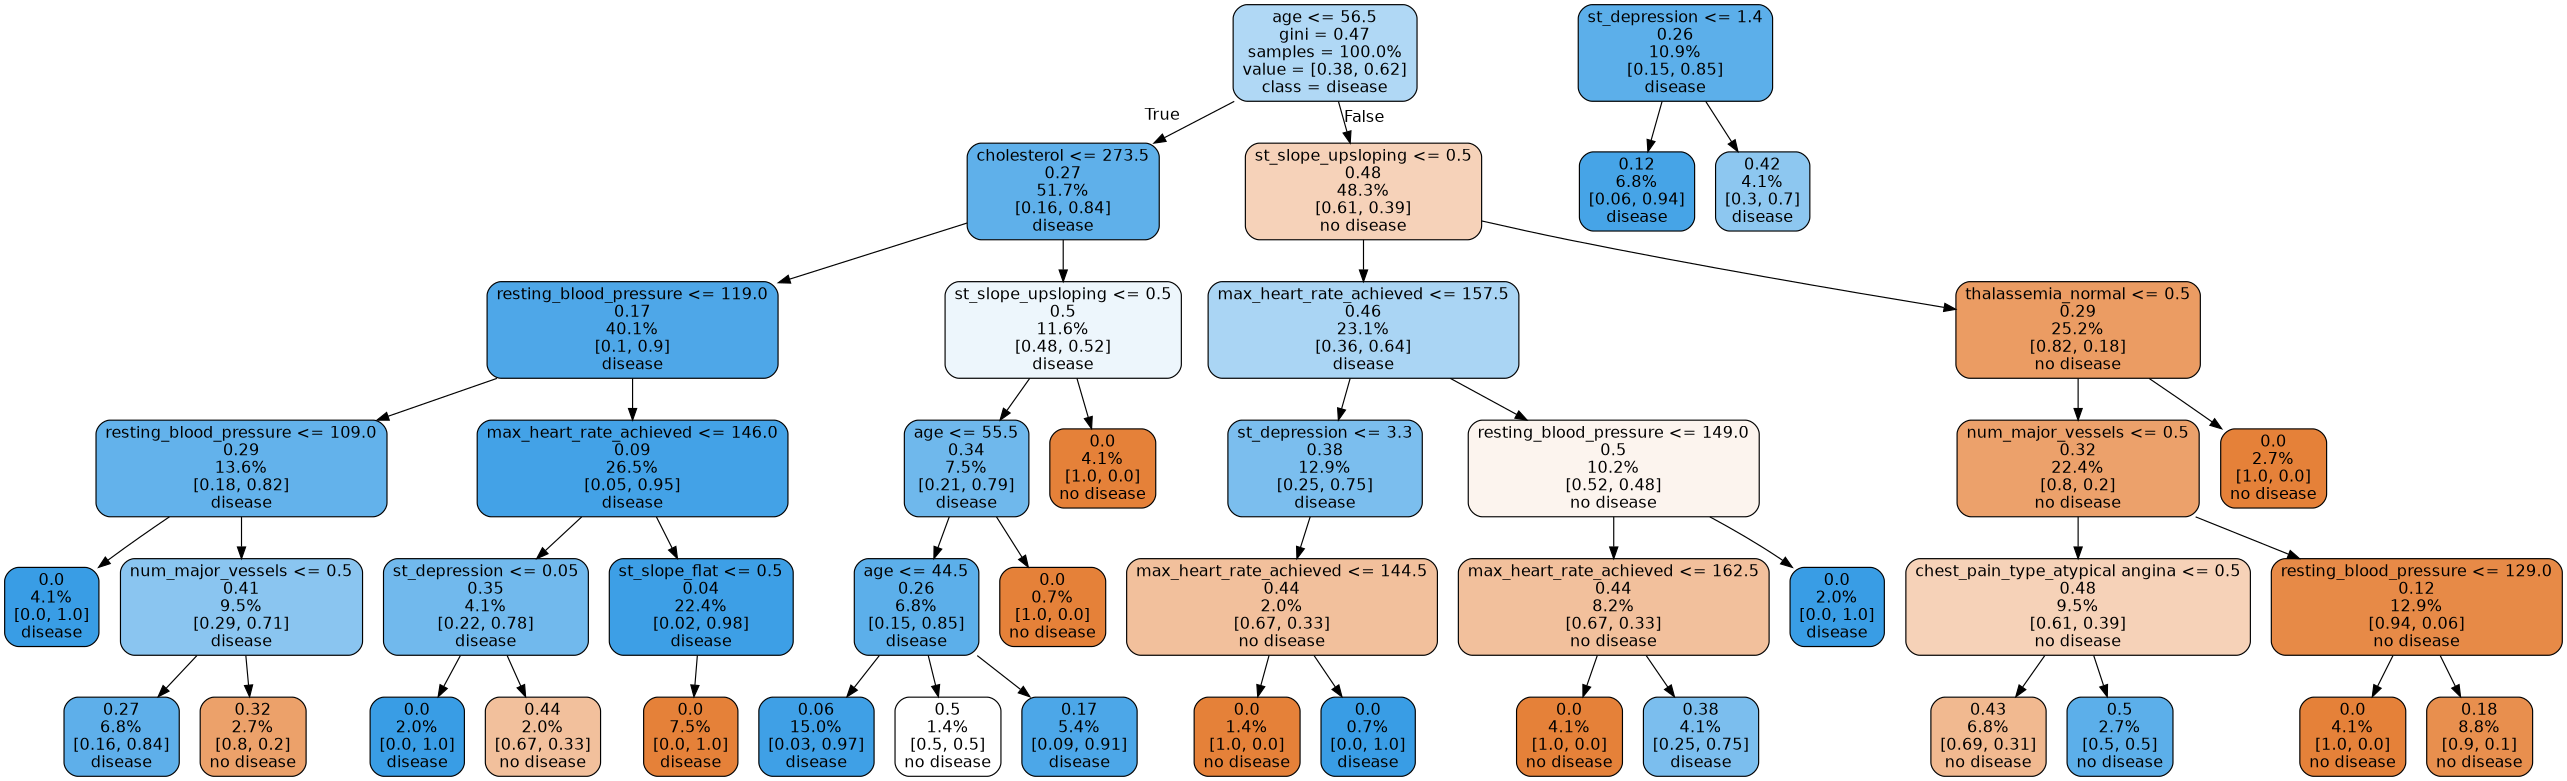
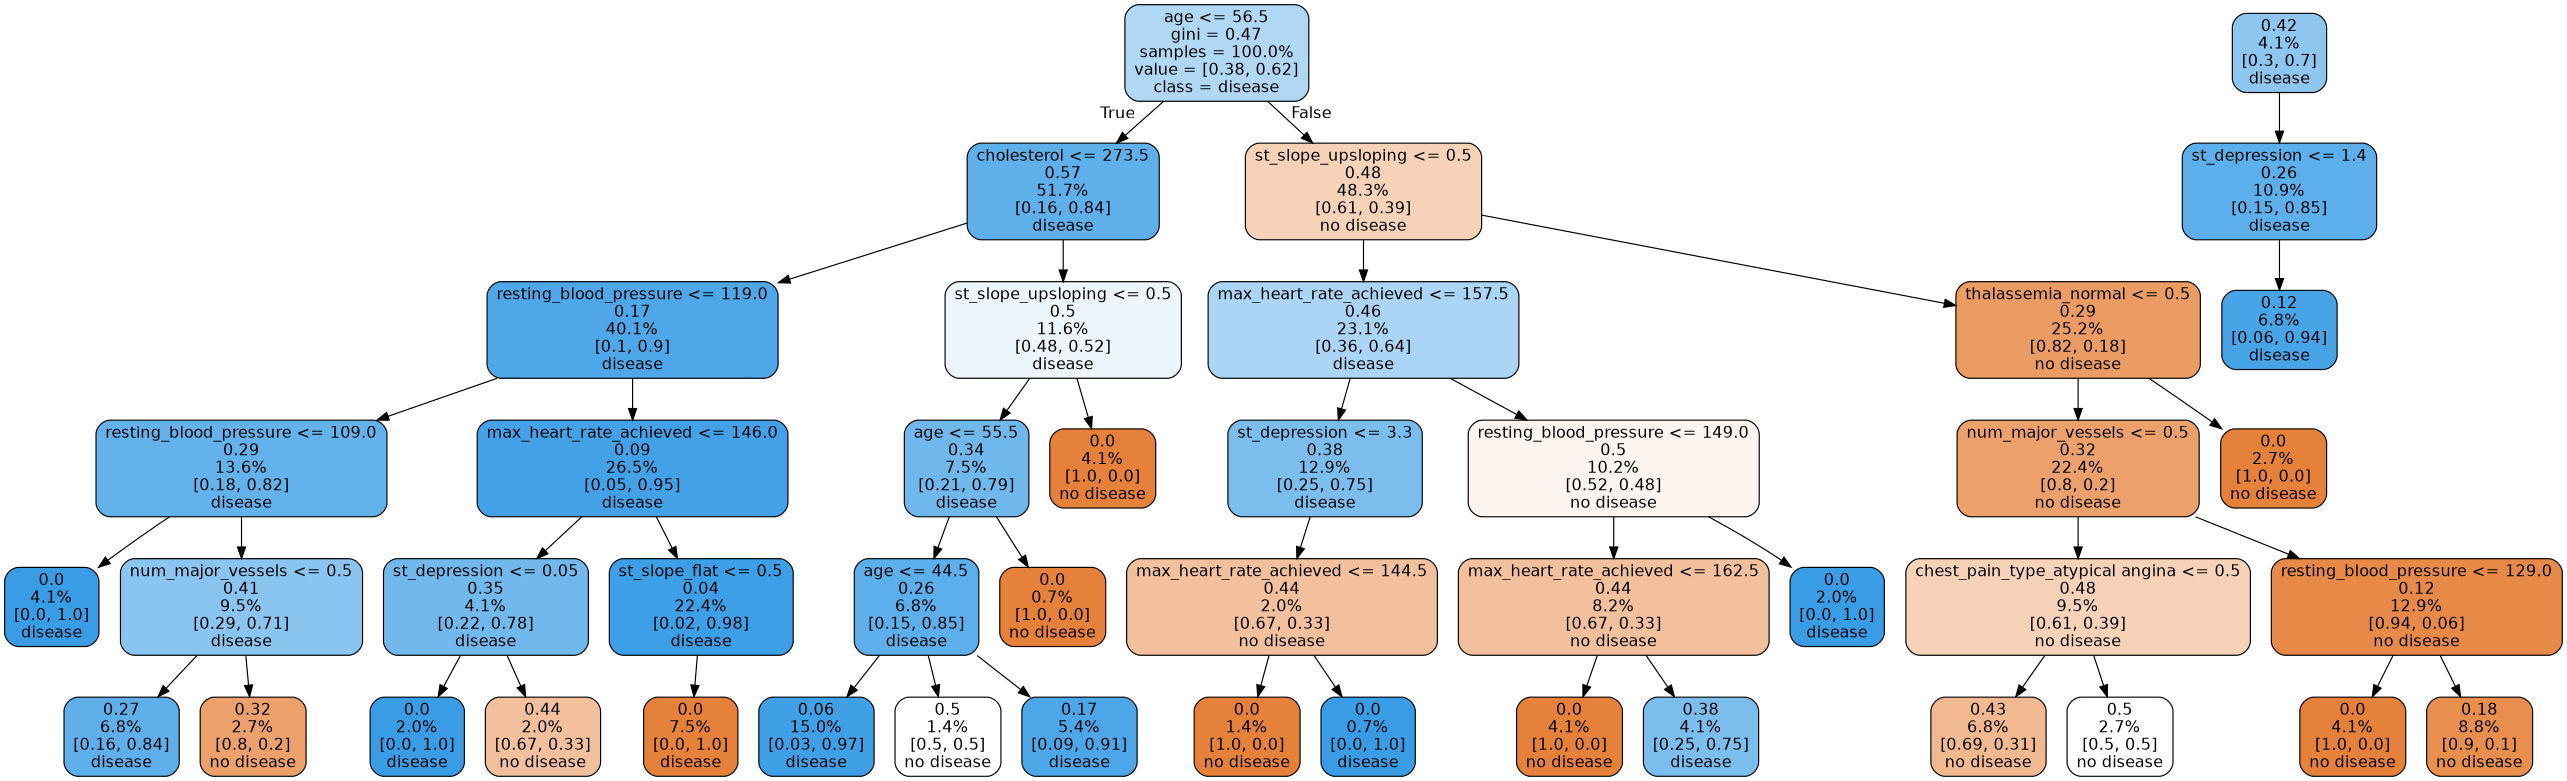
edge "st_depression <= 1.4 0.26 10.9% [0.15, 0.85] disease" -> "0.42 4.1% [0.3, 0.7] disease": reversed
node "cholesterol <= 273.5 0.27 51.7% [0.16, 0.84] disease": label "cholesterol <= 273.5 0.27 51.7% [0.16, 0.84] disease" -> "cholesterol <= 273.5 0.57 51.7% [0.16, 0.84] disease"
node "0.5 2.7% [0.5, 0.5] no disease": fillcolor #399de5d1 -> #e5813900
